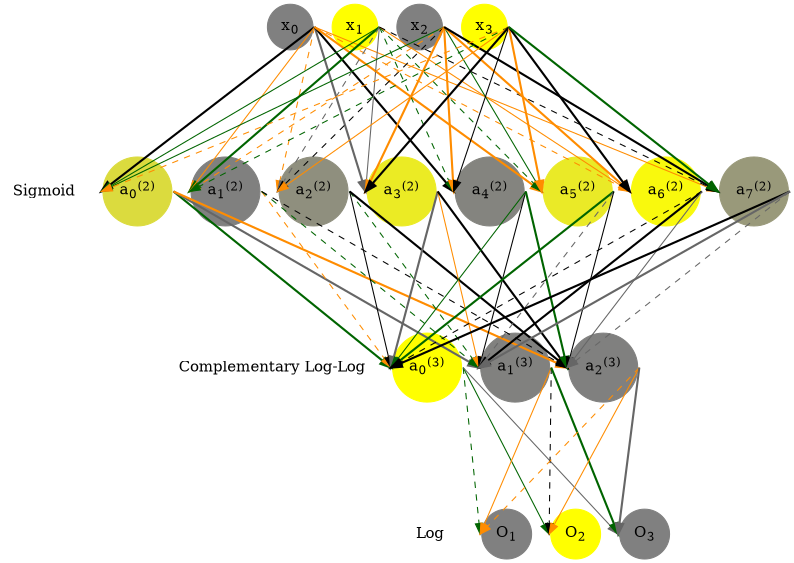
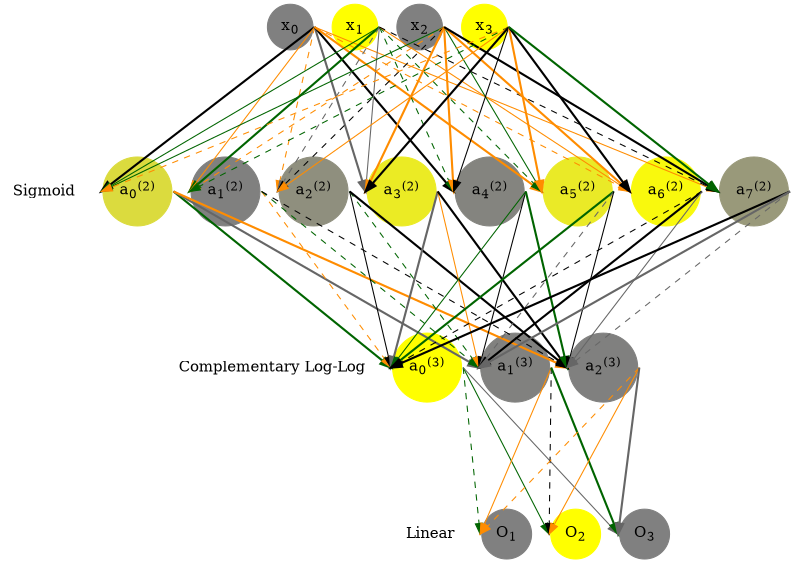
node "Log": label "Log" -> "Linear"
